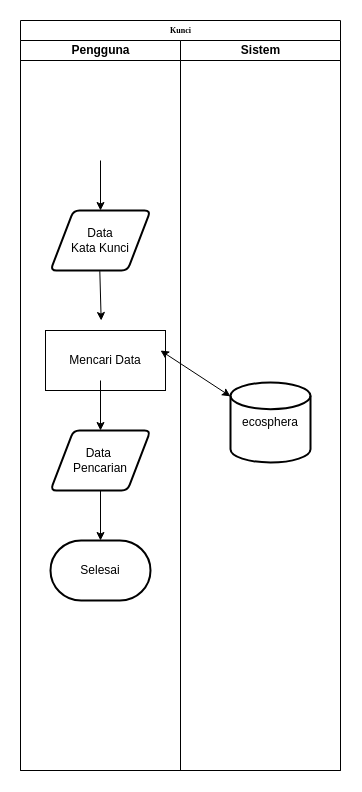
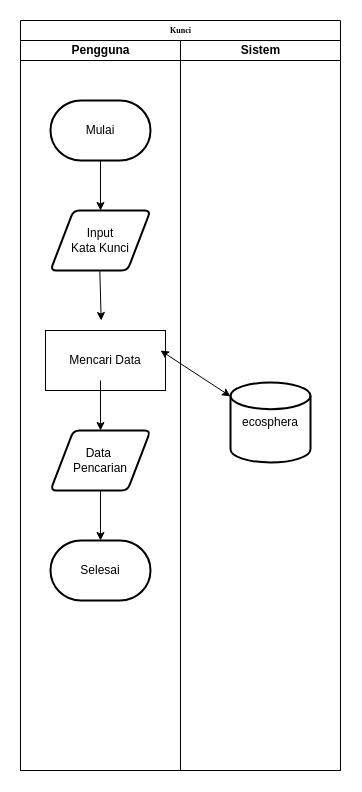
node "Mulai": added
node "Data Kata Kunci": label "Data Kata Kunci" -> "Input Kata Kunci"
